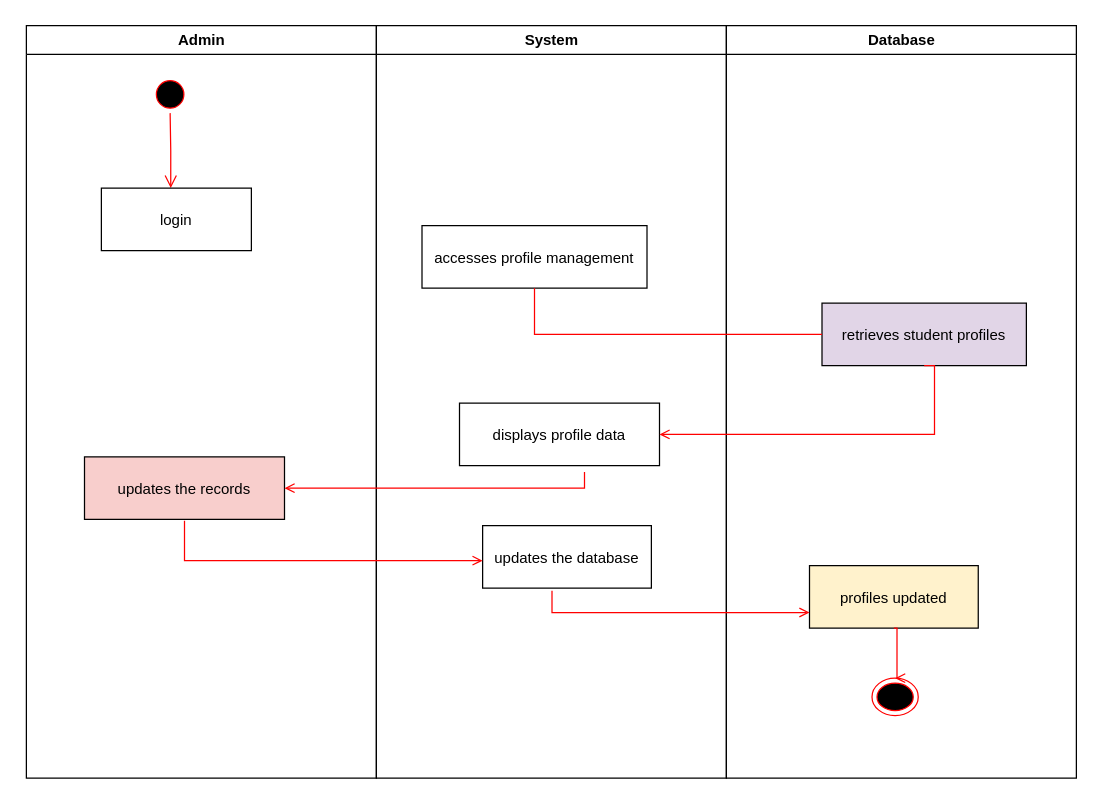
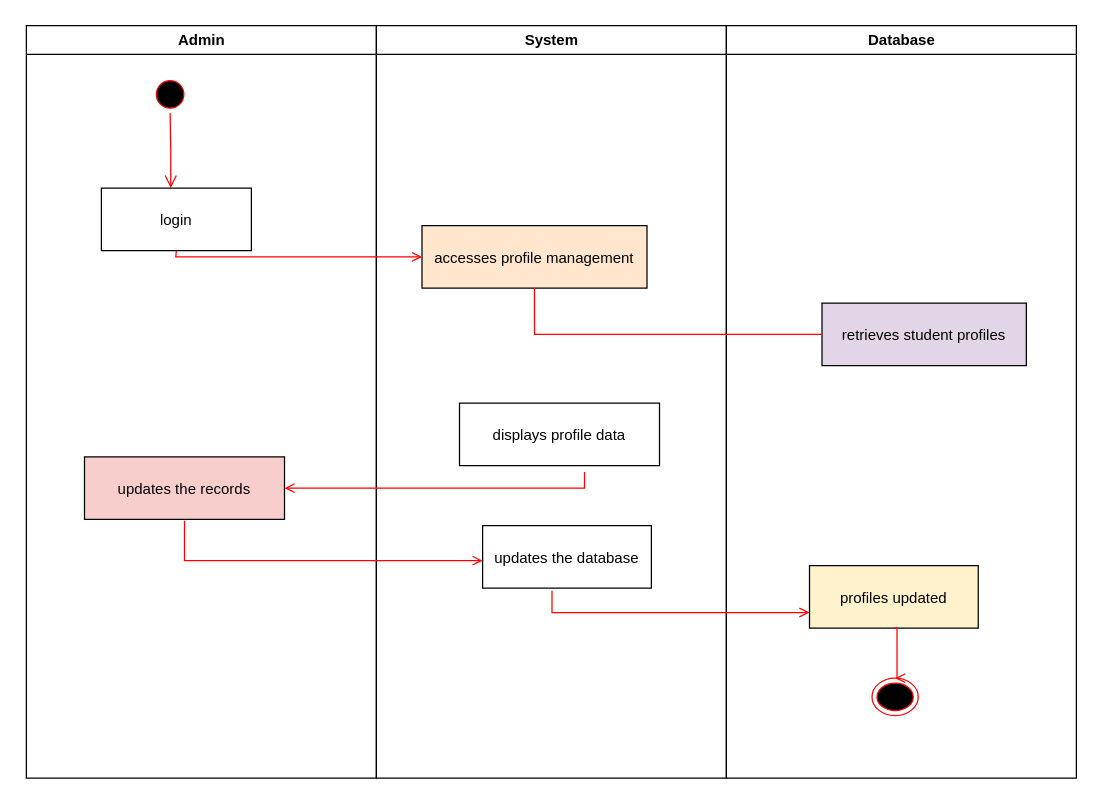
edge "login" -> "accesses profile management": added
node "accesses profile management": fillcolor #ffffff -> #ffe6cc
edge "retrieves student profiles" -> "displays profile data": removed
